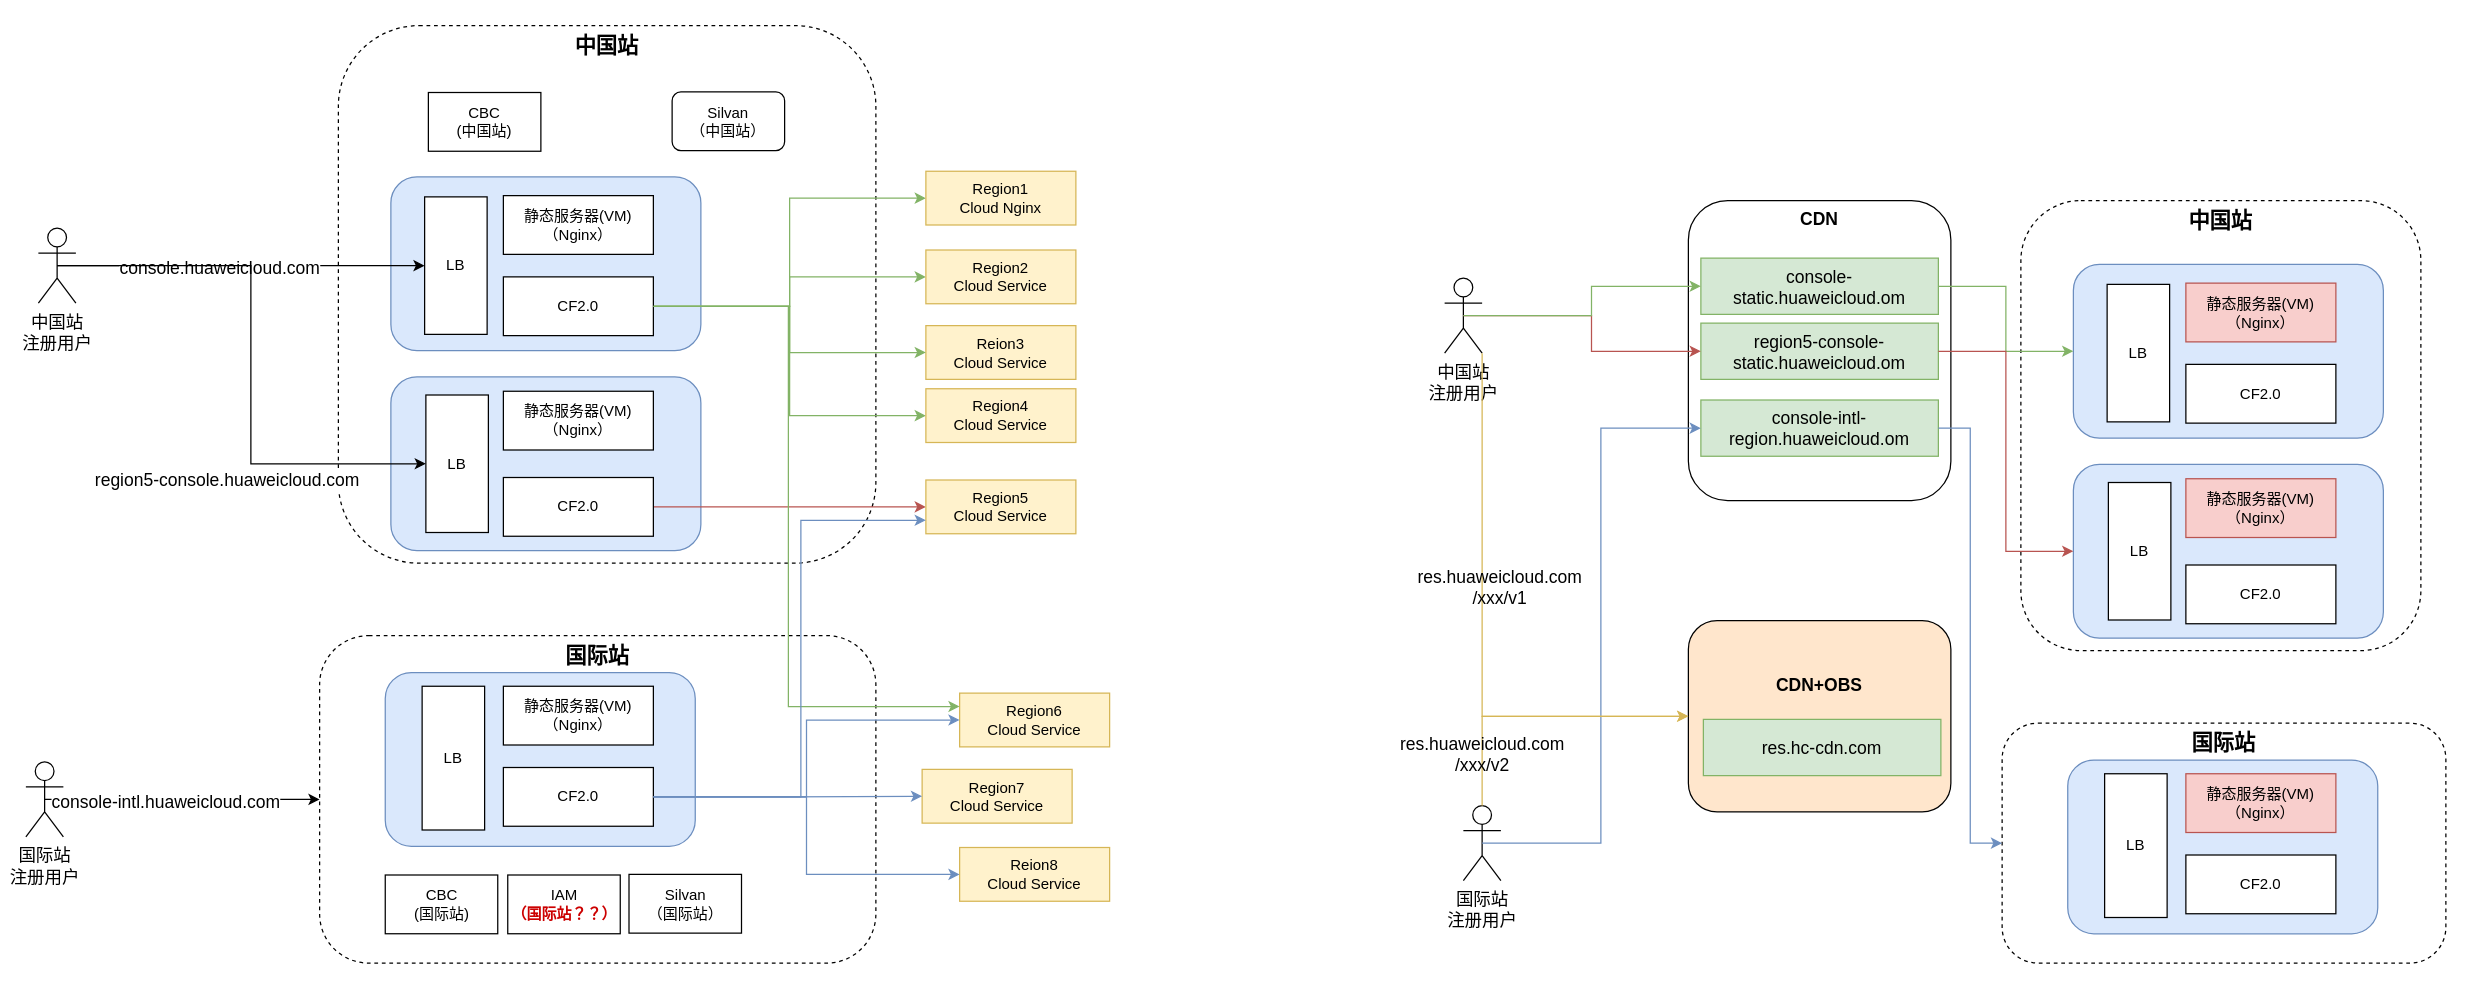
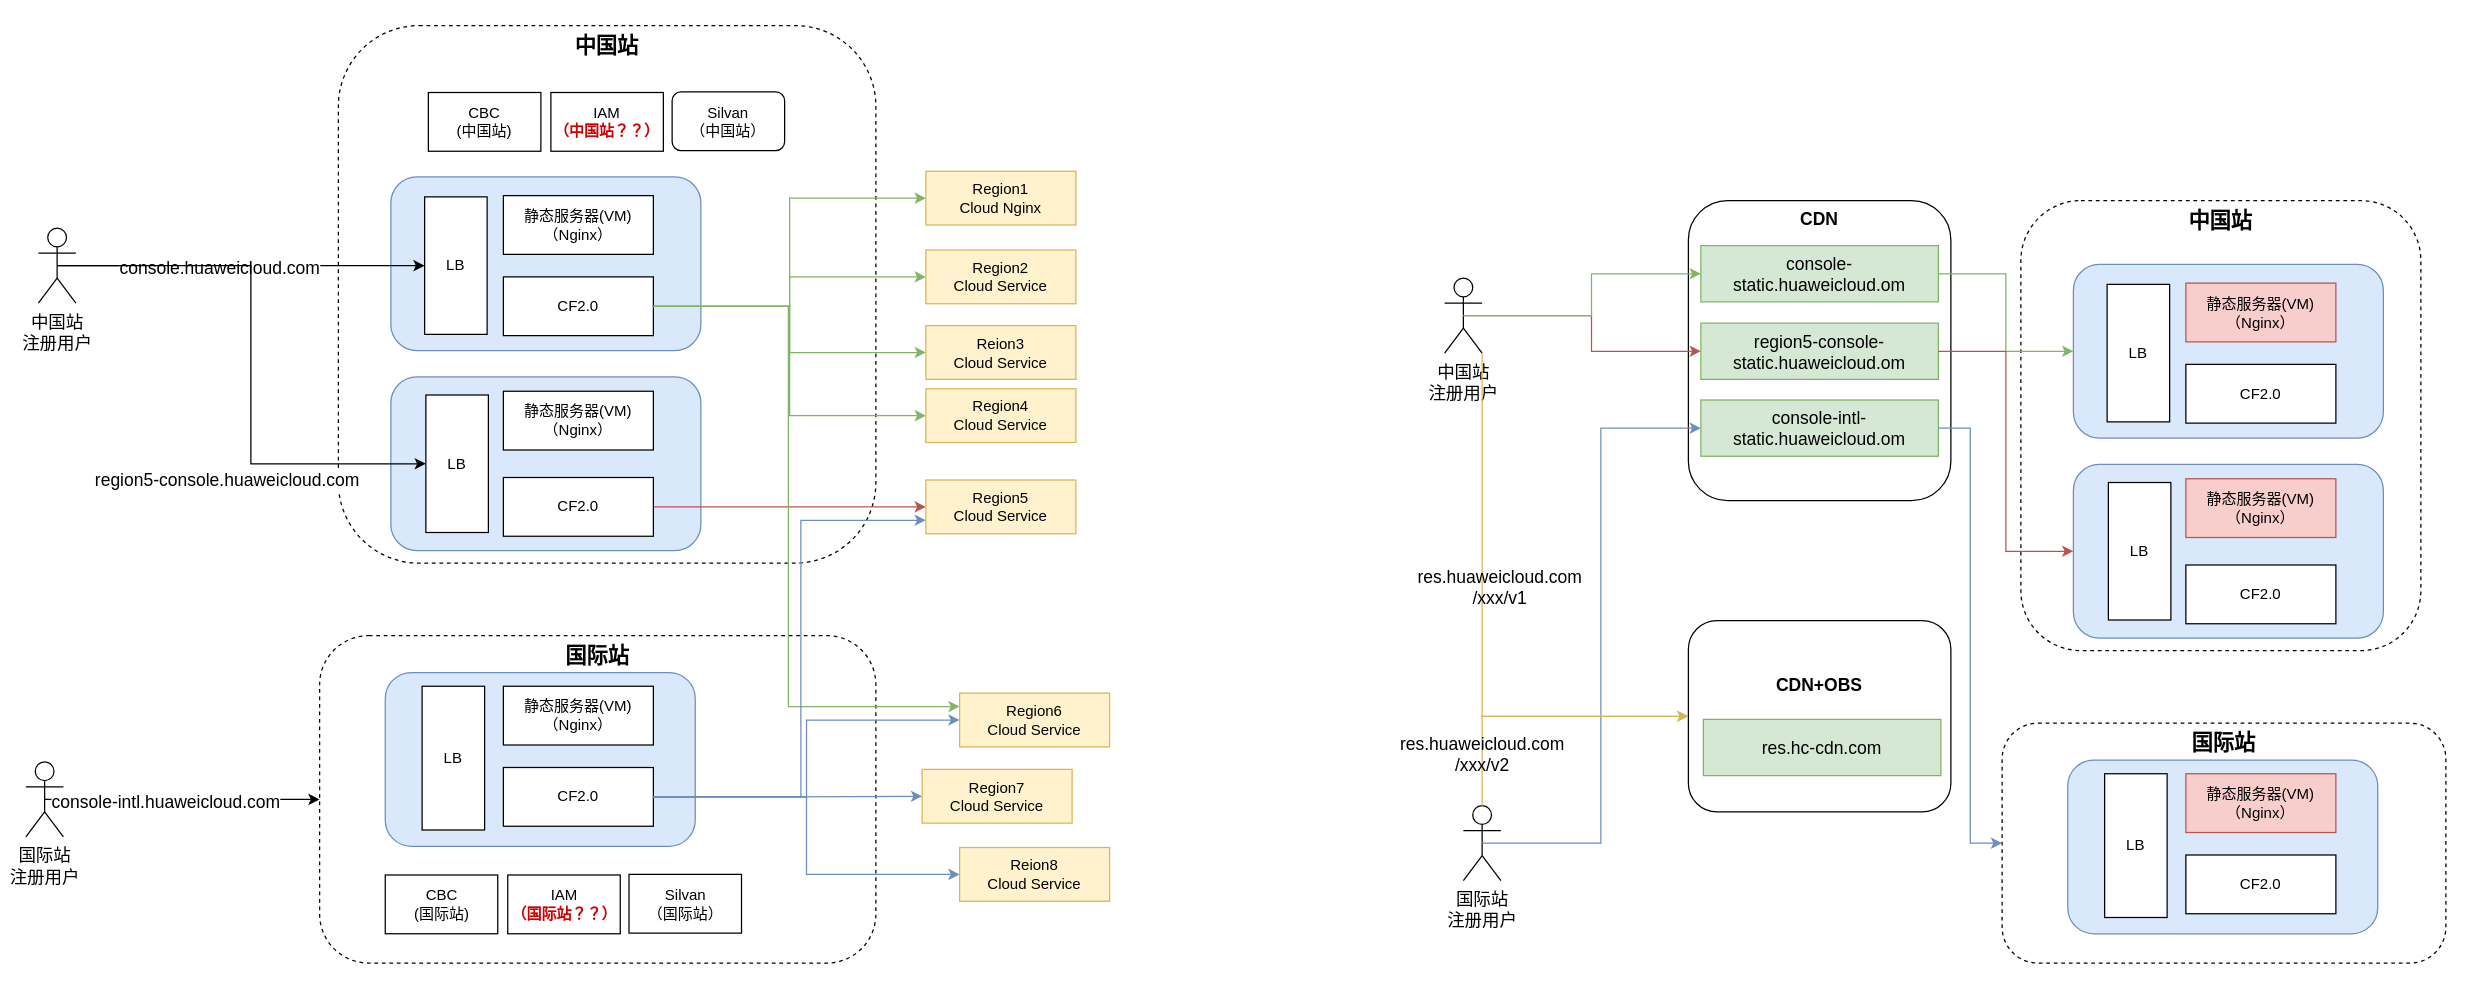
node "IAM （中国站？？）": added
node "console-static.huaweicloud.om": moved (1819, 286) -> (1819, 274)
node "console-intl-region.huaweicloud.om": label "console-intl-region.huaweicloud.om" -> "console-intl-static.huaweicloud.om"
node "CDN+OBS": fillcolor #ffe6cc -> #ffffff
